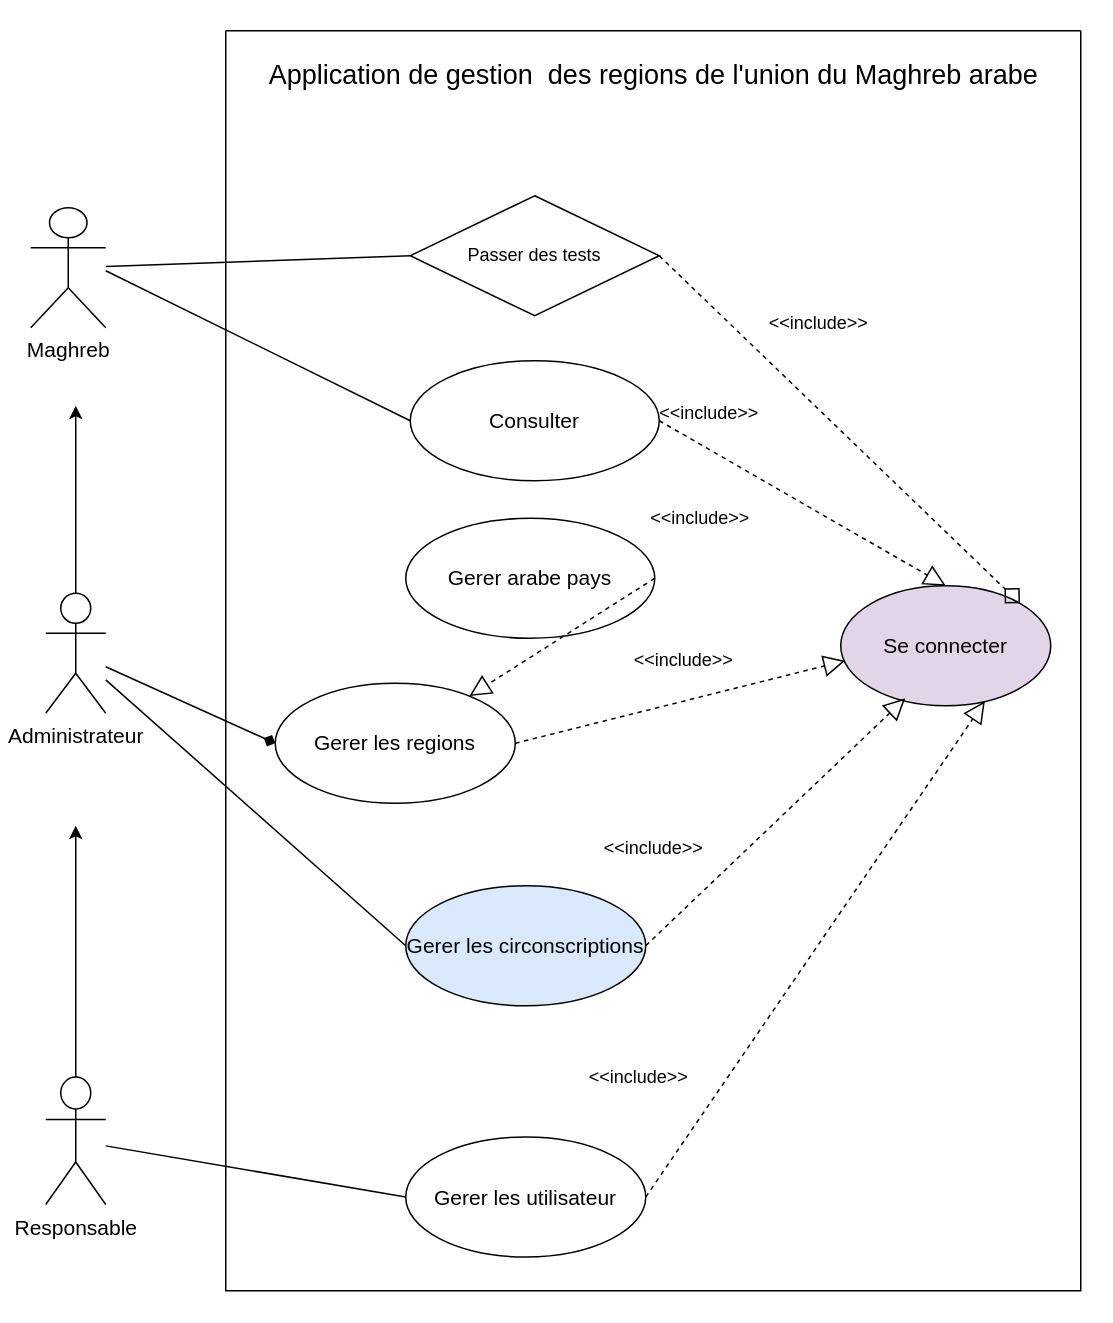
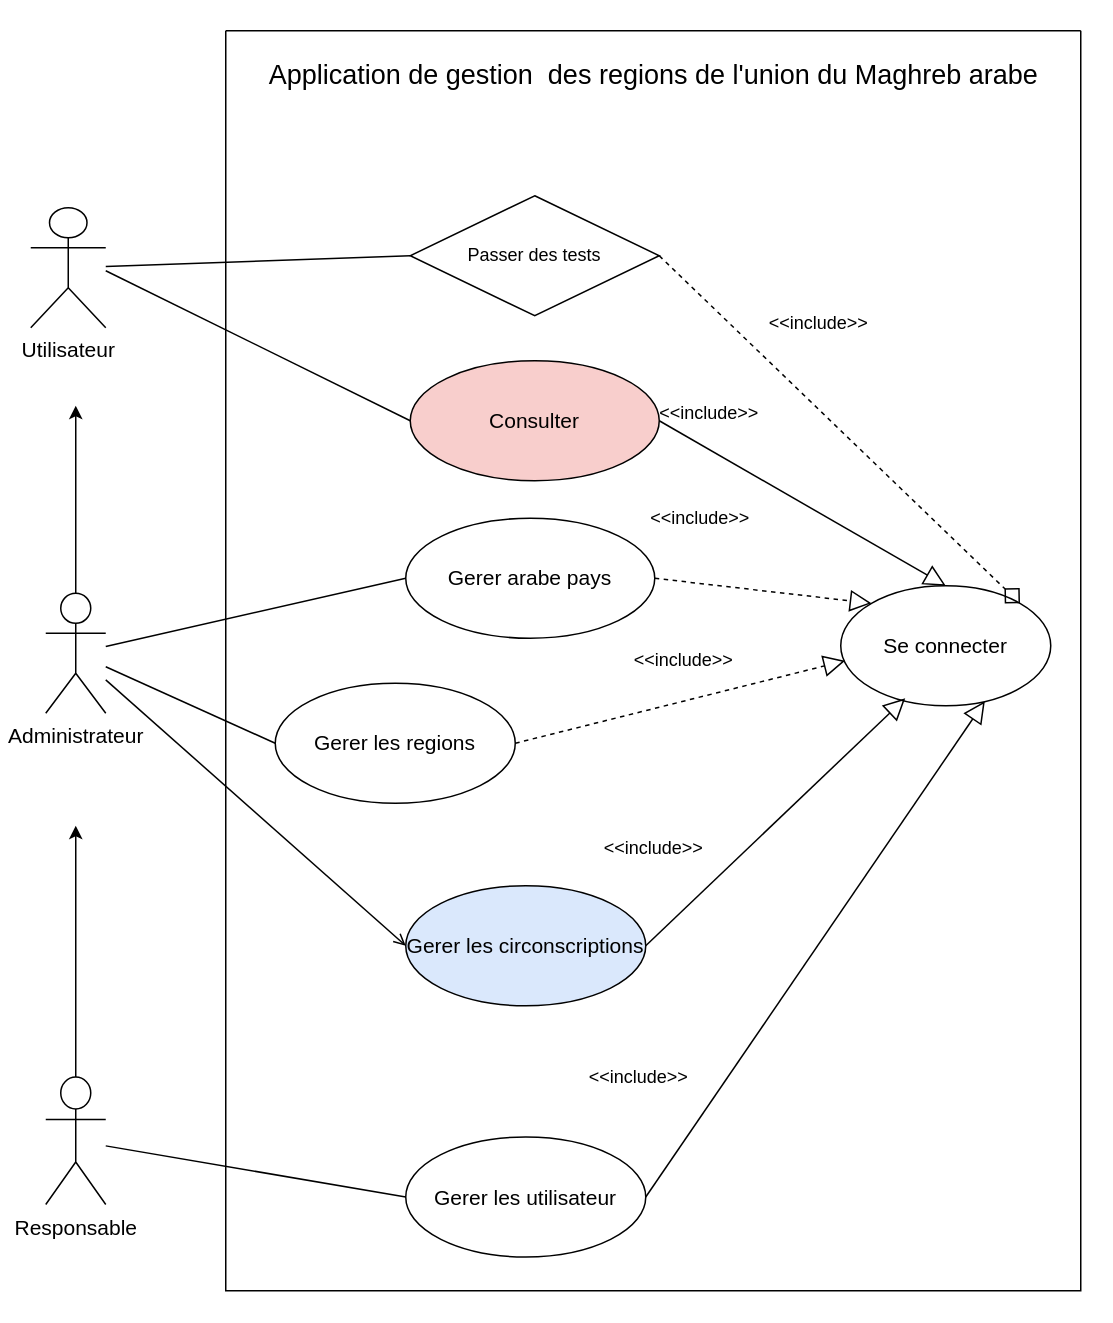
node "Maghreb": label "Maghreb" -> "Utilisateur"
node "Consulter": fillcolor #ffffff -> #f8cecc
edge "Consulter" -> "Se connecter": style dashed -> solid
edge "Gerer arabe pays" -- "Administrateur": added
edge "Gerer arabe pays" -> "Gerer les regions": now "Gerer arabe pays" -> "Se connecter"
node "Se connecter": fillcolor #e1d5e7 -> #ffffff
edge "Administrateur" -> "Gerer les regions": arrowhead diamond -> none
edge "Gerer les circonscriptions" -> "Se connecter": style dashed -> solid
edge "Administrateur" -- "Gerer les circonscriptions": arrowhead none -> open
edge "Gerer les utilisateur" -> "Se connecter": style dashed -> solid
